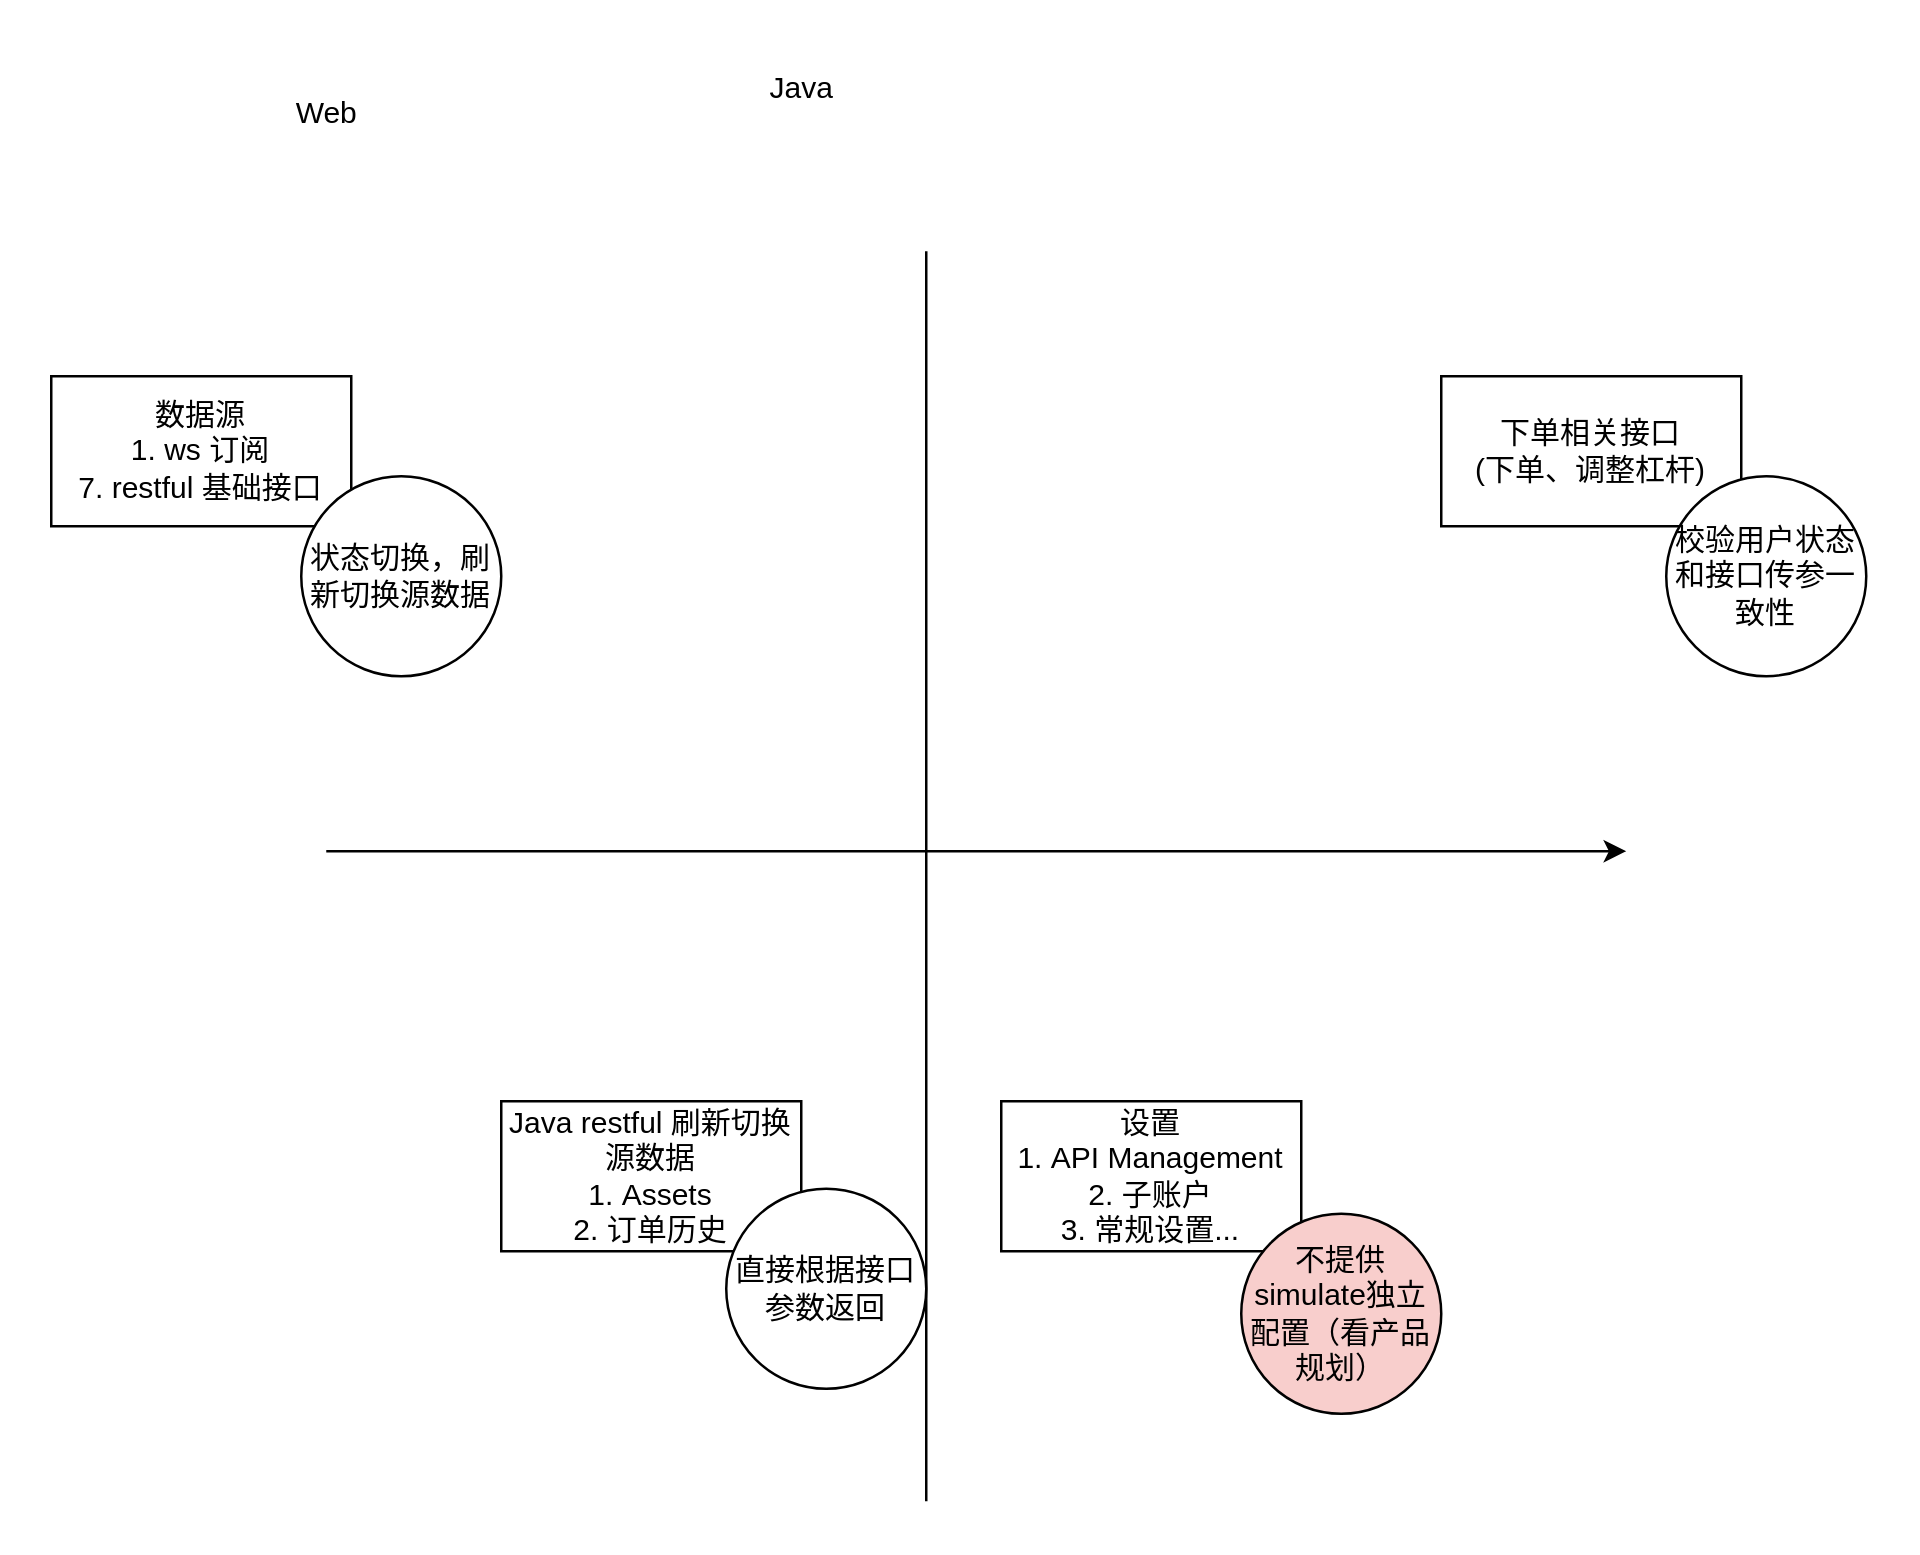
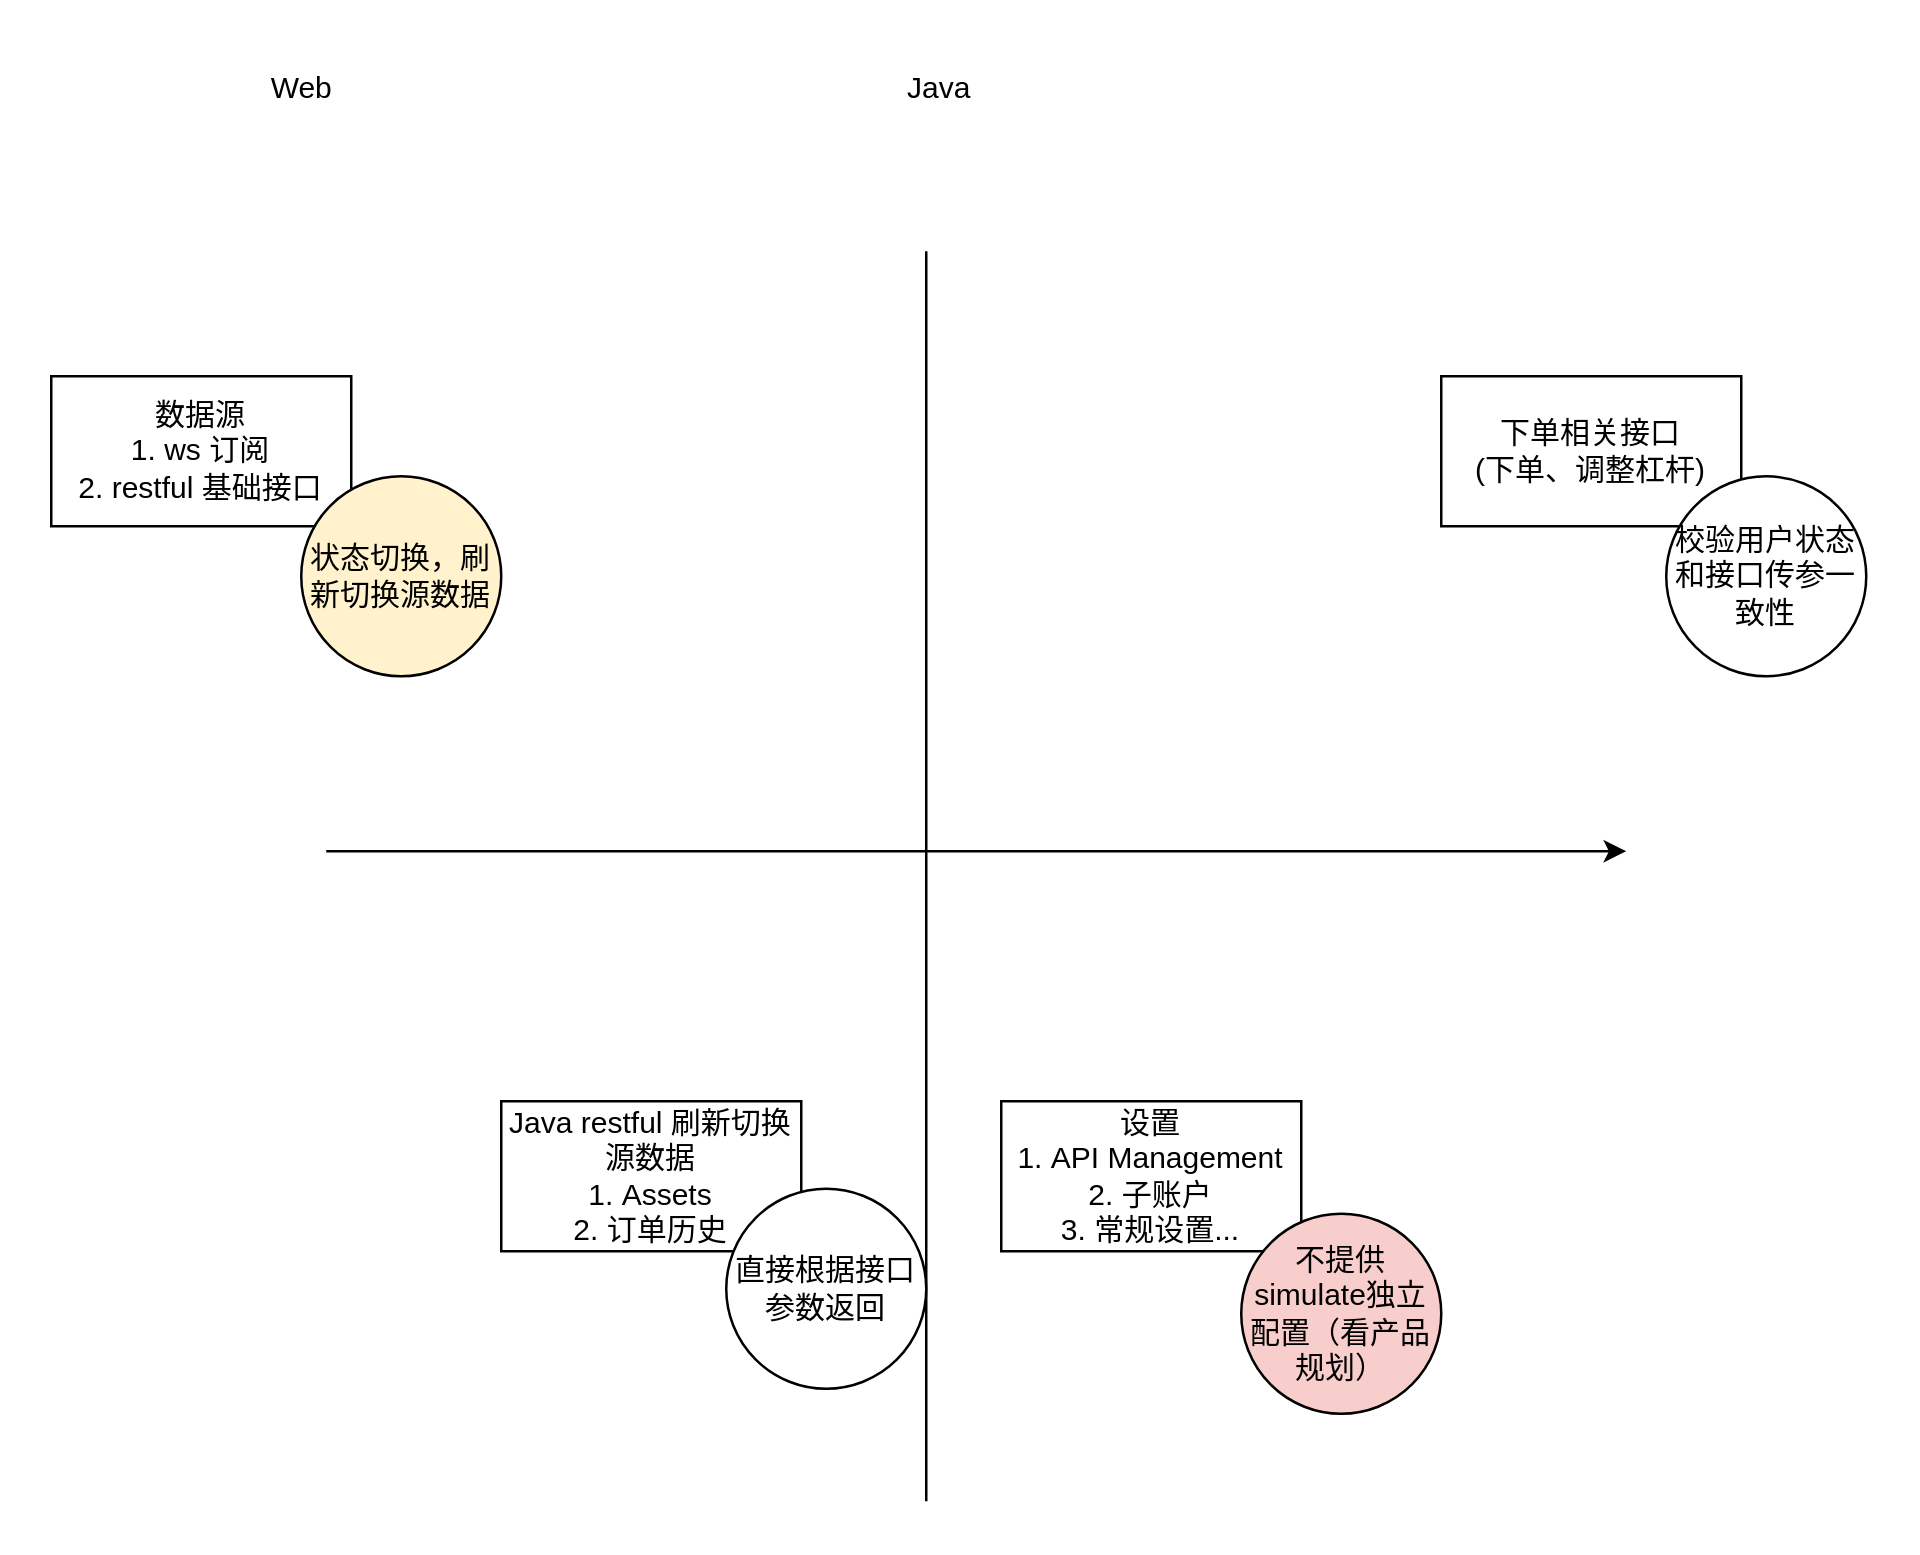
node "Java": moved (801, 89) -> (939, 89)
node "Web": moved (326, 114) -> (301, 89)
node "数据源 1. ws 订阅 7. restful 基础接口": label "数据源 1. ws 订阅 7. restful 基础接口" -> "数据源 1. ws 订阅 2. restful 基础接口"
node "状态切换，刷新切换源数据": fillcolor #ffffff -> #fff2cc
